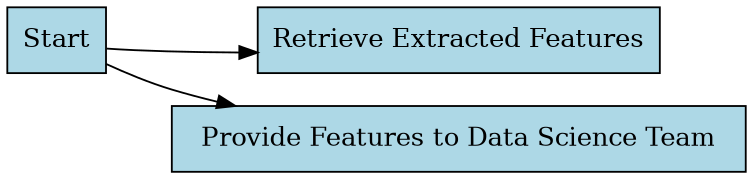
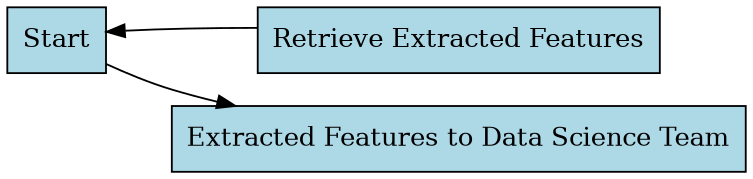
edge "Start" -> "Retrieve Extracted Features": reversed
node "Provide Features to Data Science Team": label "Provide Features to Data Science Team" -> "Extracted Features to Data Science Team"
